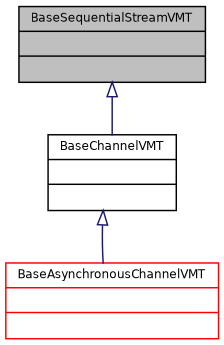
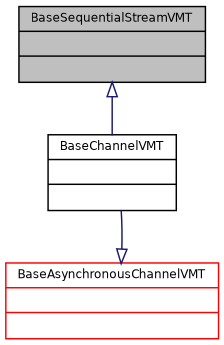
edge "BaseAsynchronousChannelVMT" -> "BaseChannelVMT": reversed
